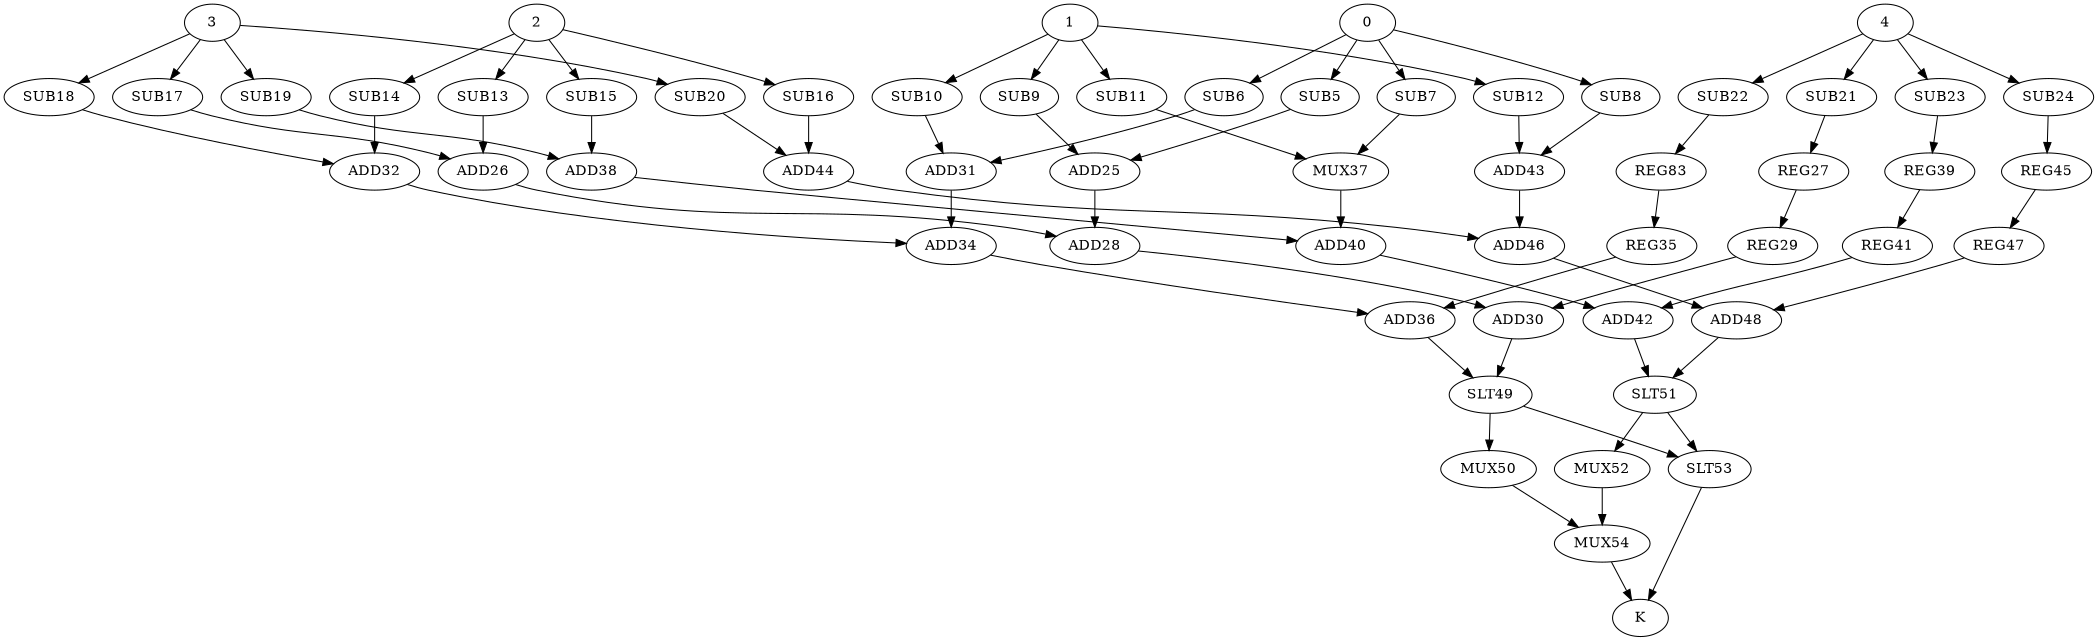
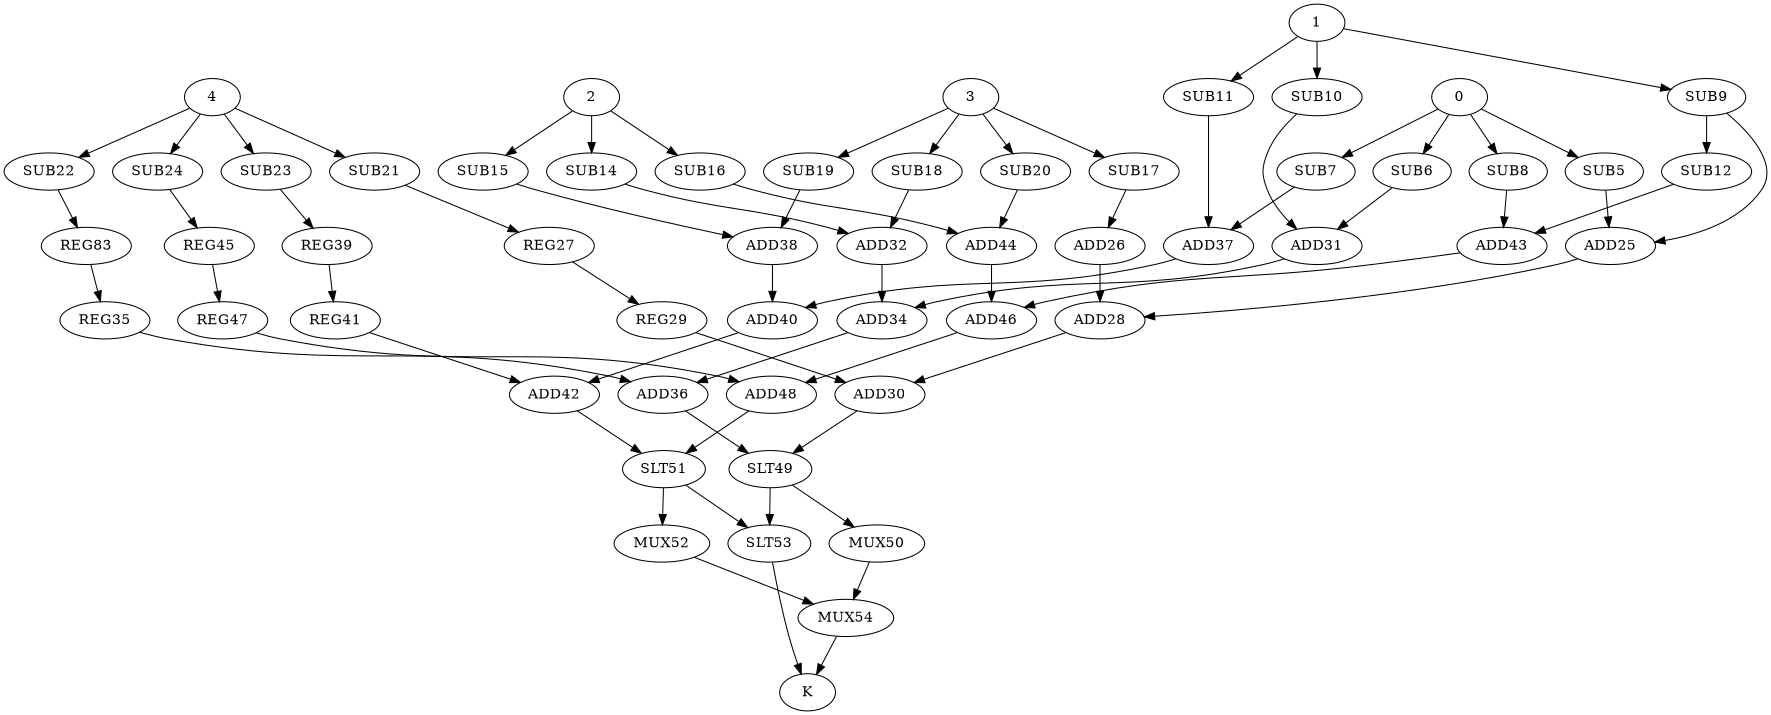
edge "1" -> "SUB12": now "SUB9" -> "SUB12"
node "SUB13": removed
node "MUX37": label "MUX37" -> "ADD37"
